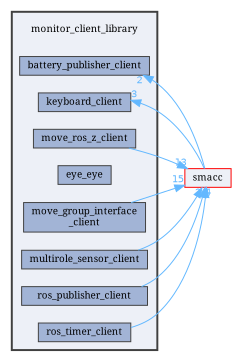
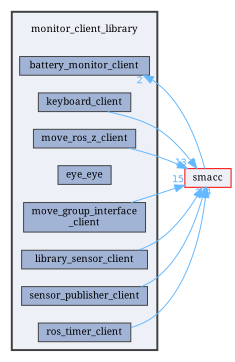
node "battery_publisher_client": label "battery_publisher_client" -> "battery_monitor_client"
edge "smacc" -> "keyboard_client": reversed
node "multirole_sensor_client": label "multirole_sensor_client" -> "library_sensor_client"
node "ros_publisher_client": label "ros_publisher_client" -> "sensor_publisher_client"
